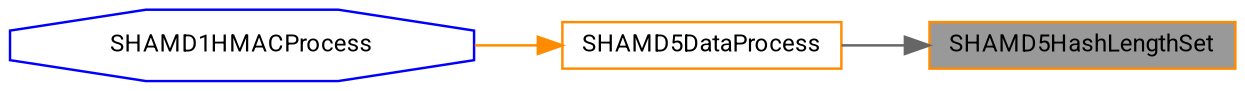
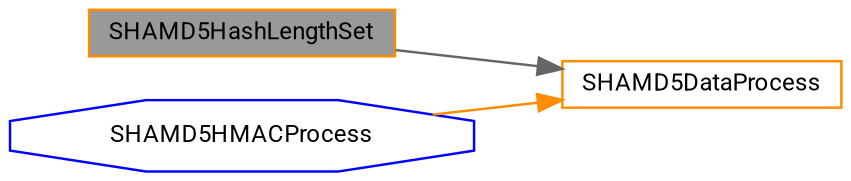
node "SHAMD1HMACProcess": label "SHAMD1HMACProcess" -> "SHAMD5HMACProcess"
edge "SHAMD5DataProcess" -> "SHAMD5HashLengthSet": reversed
